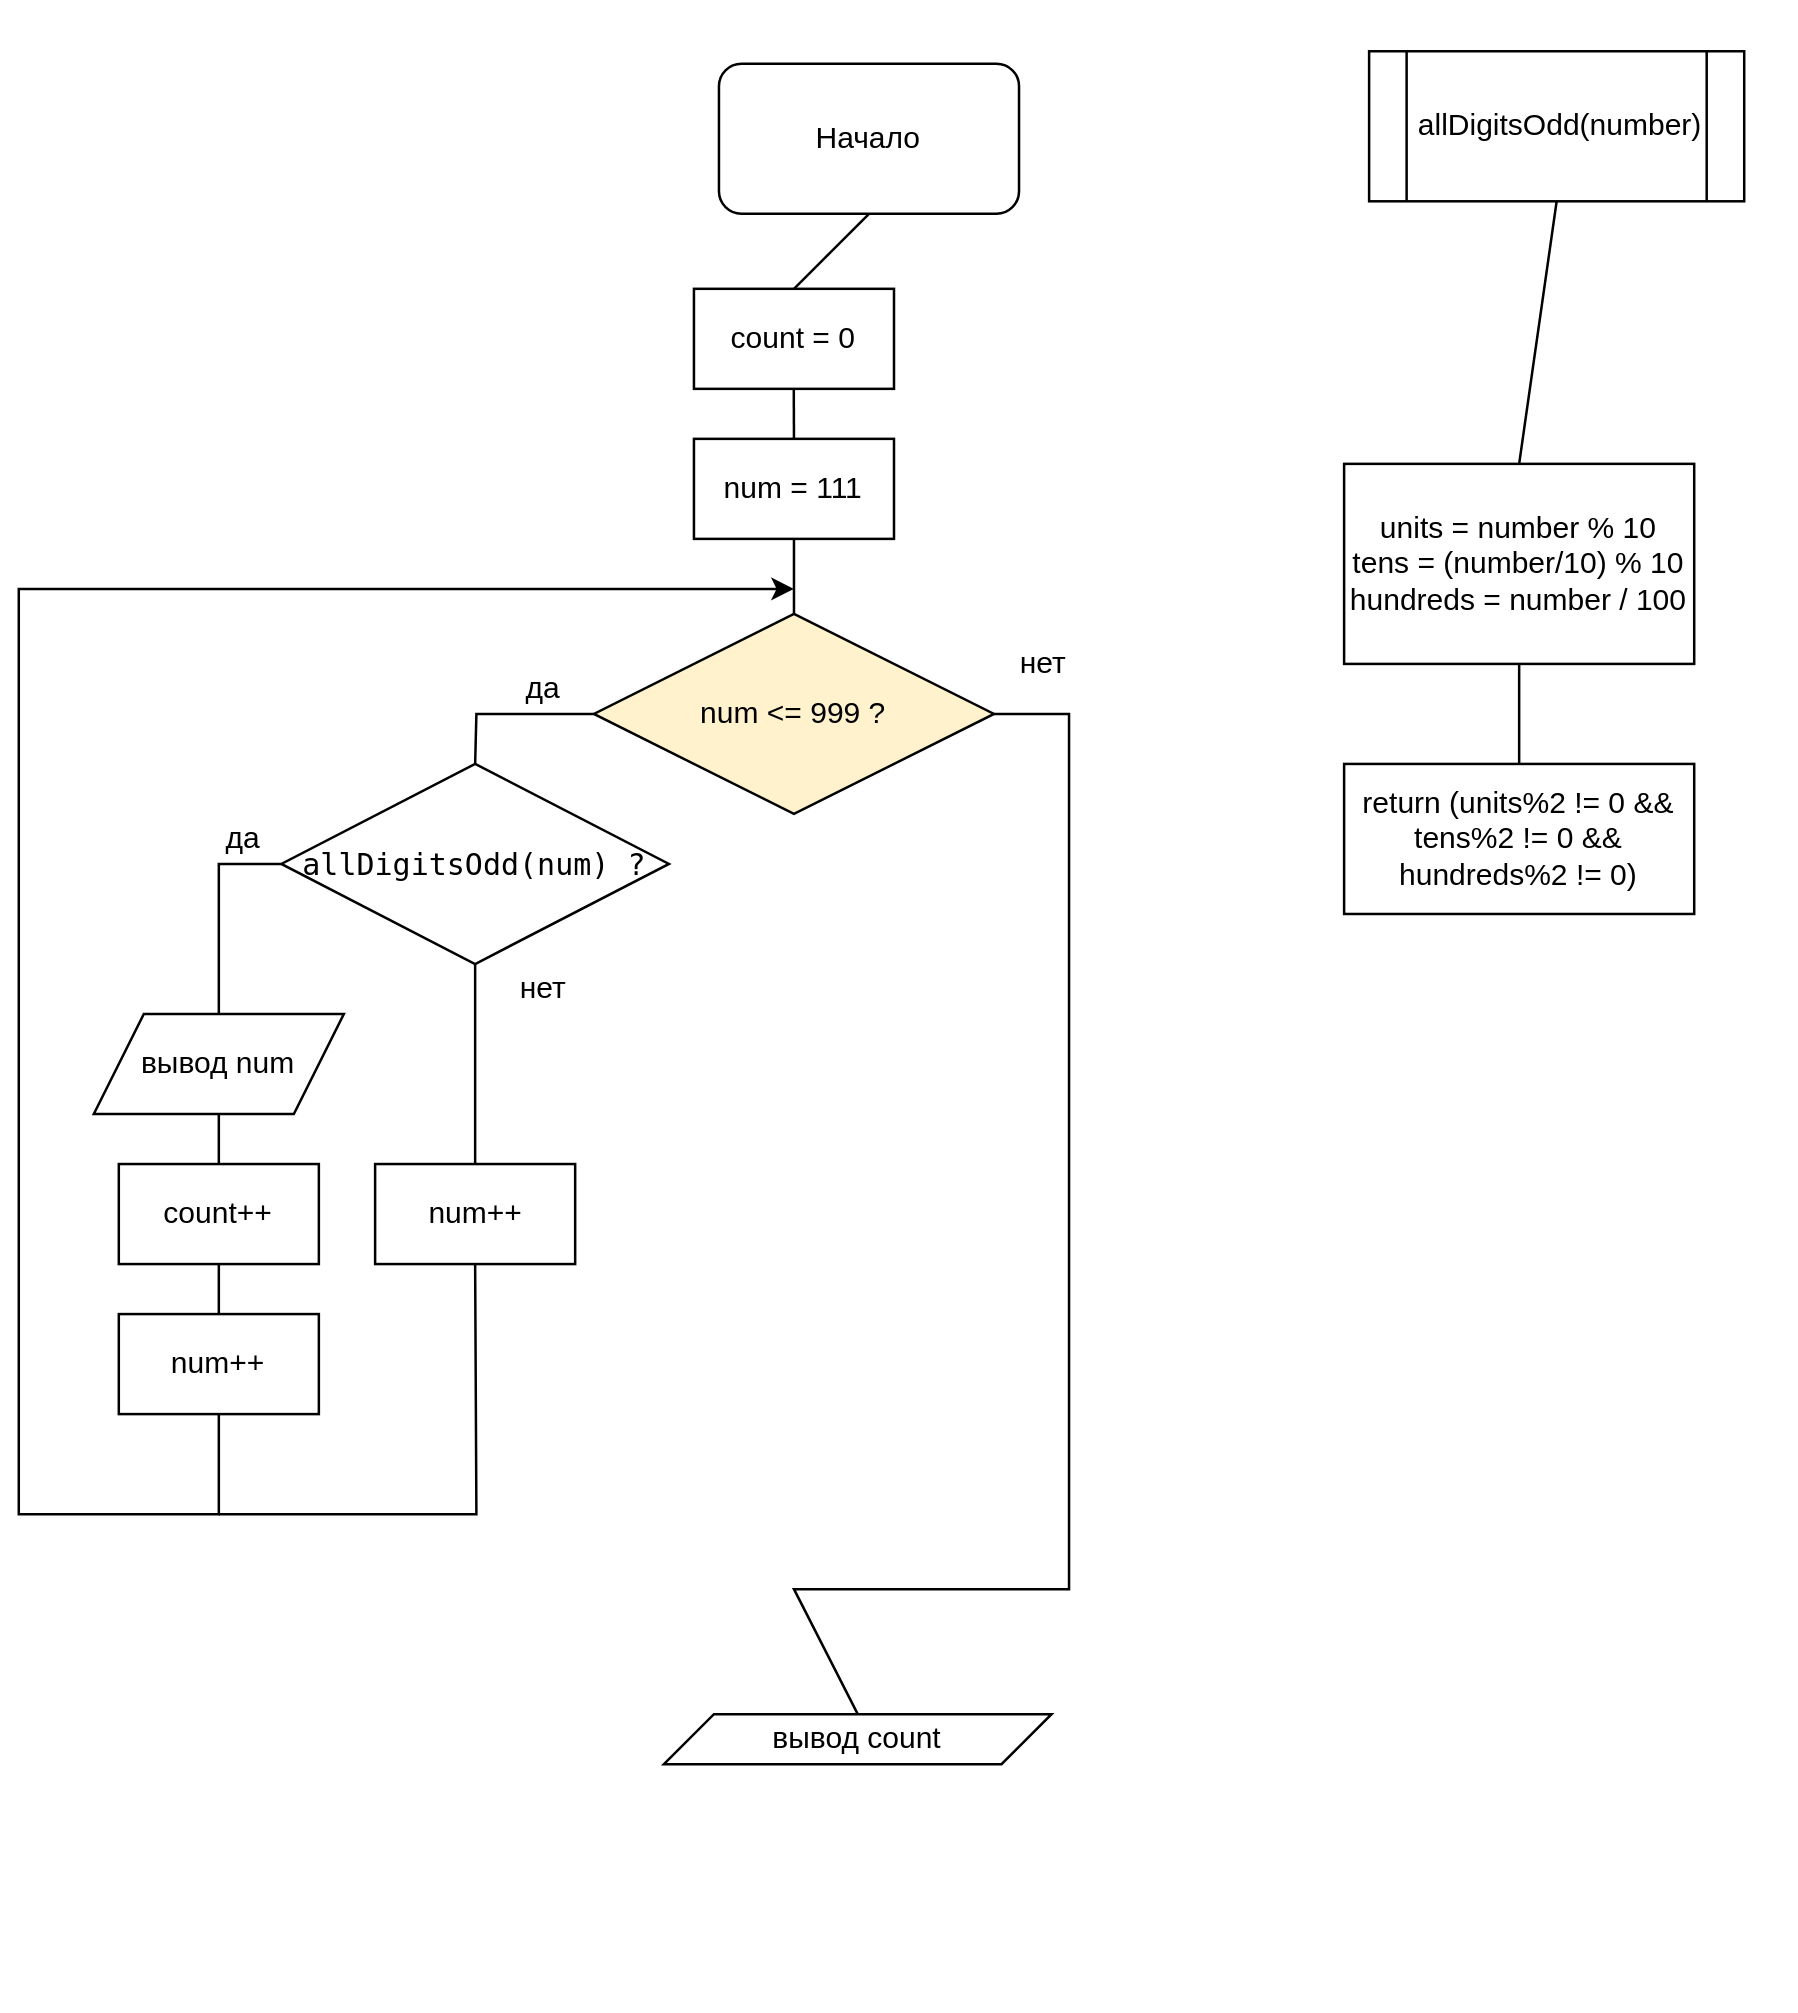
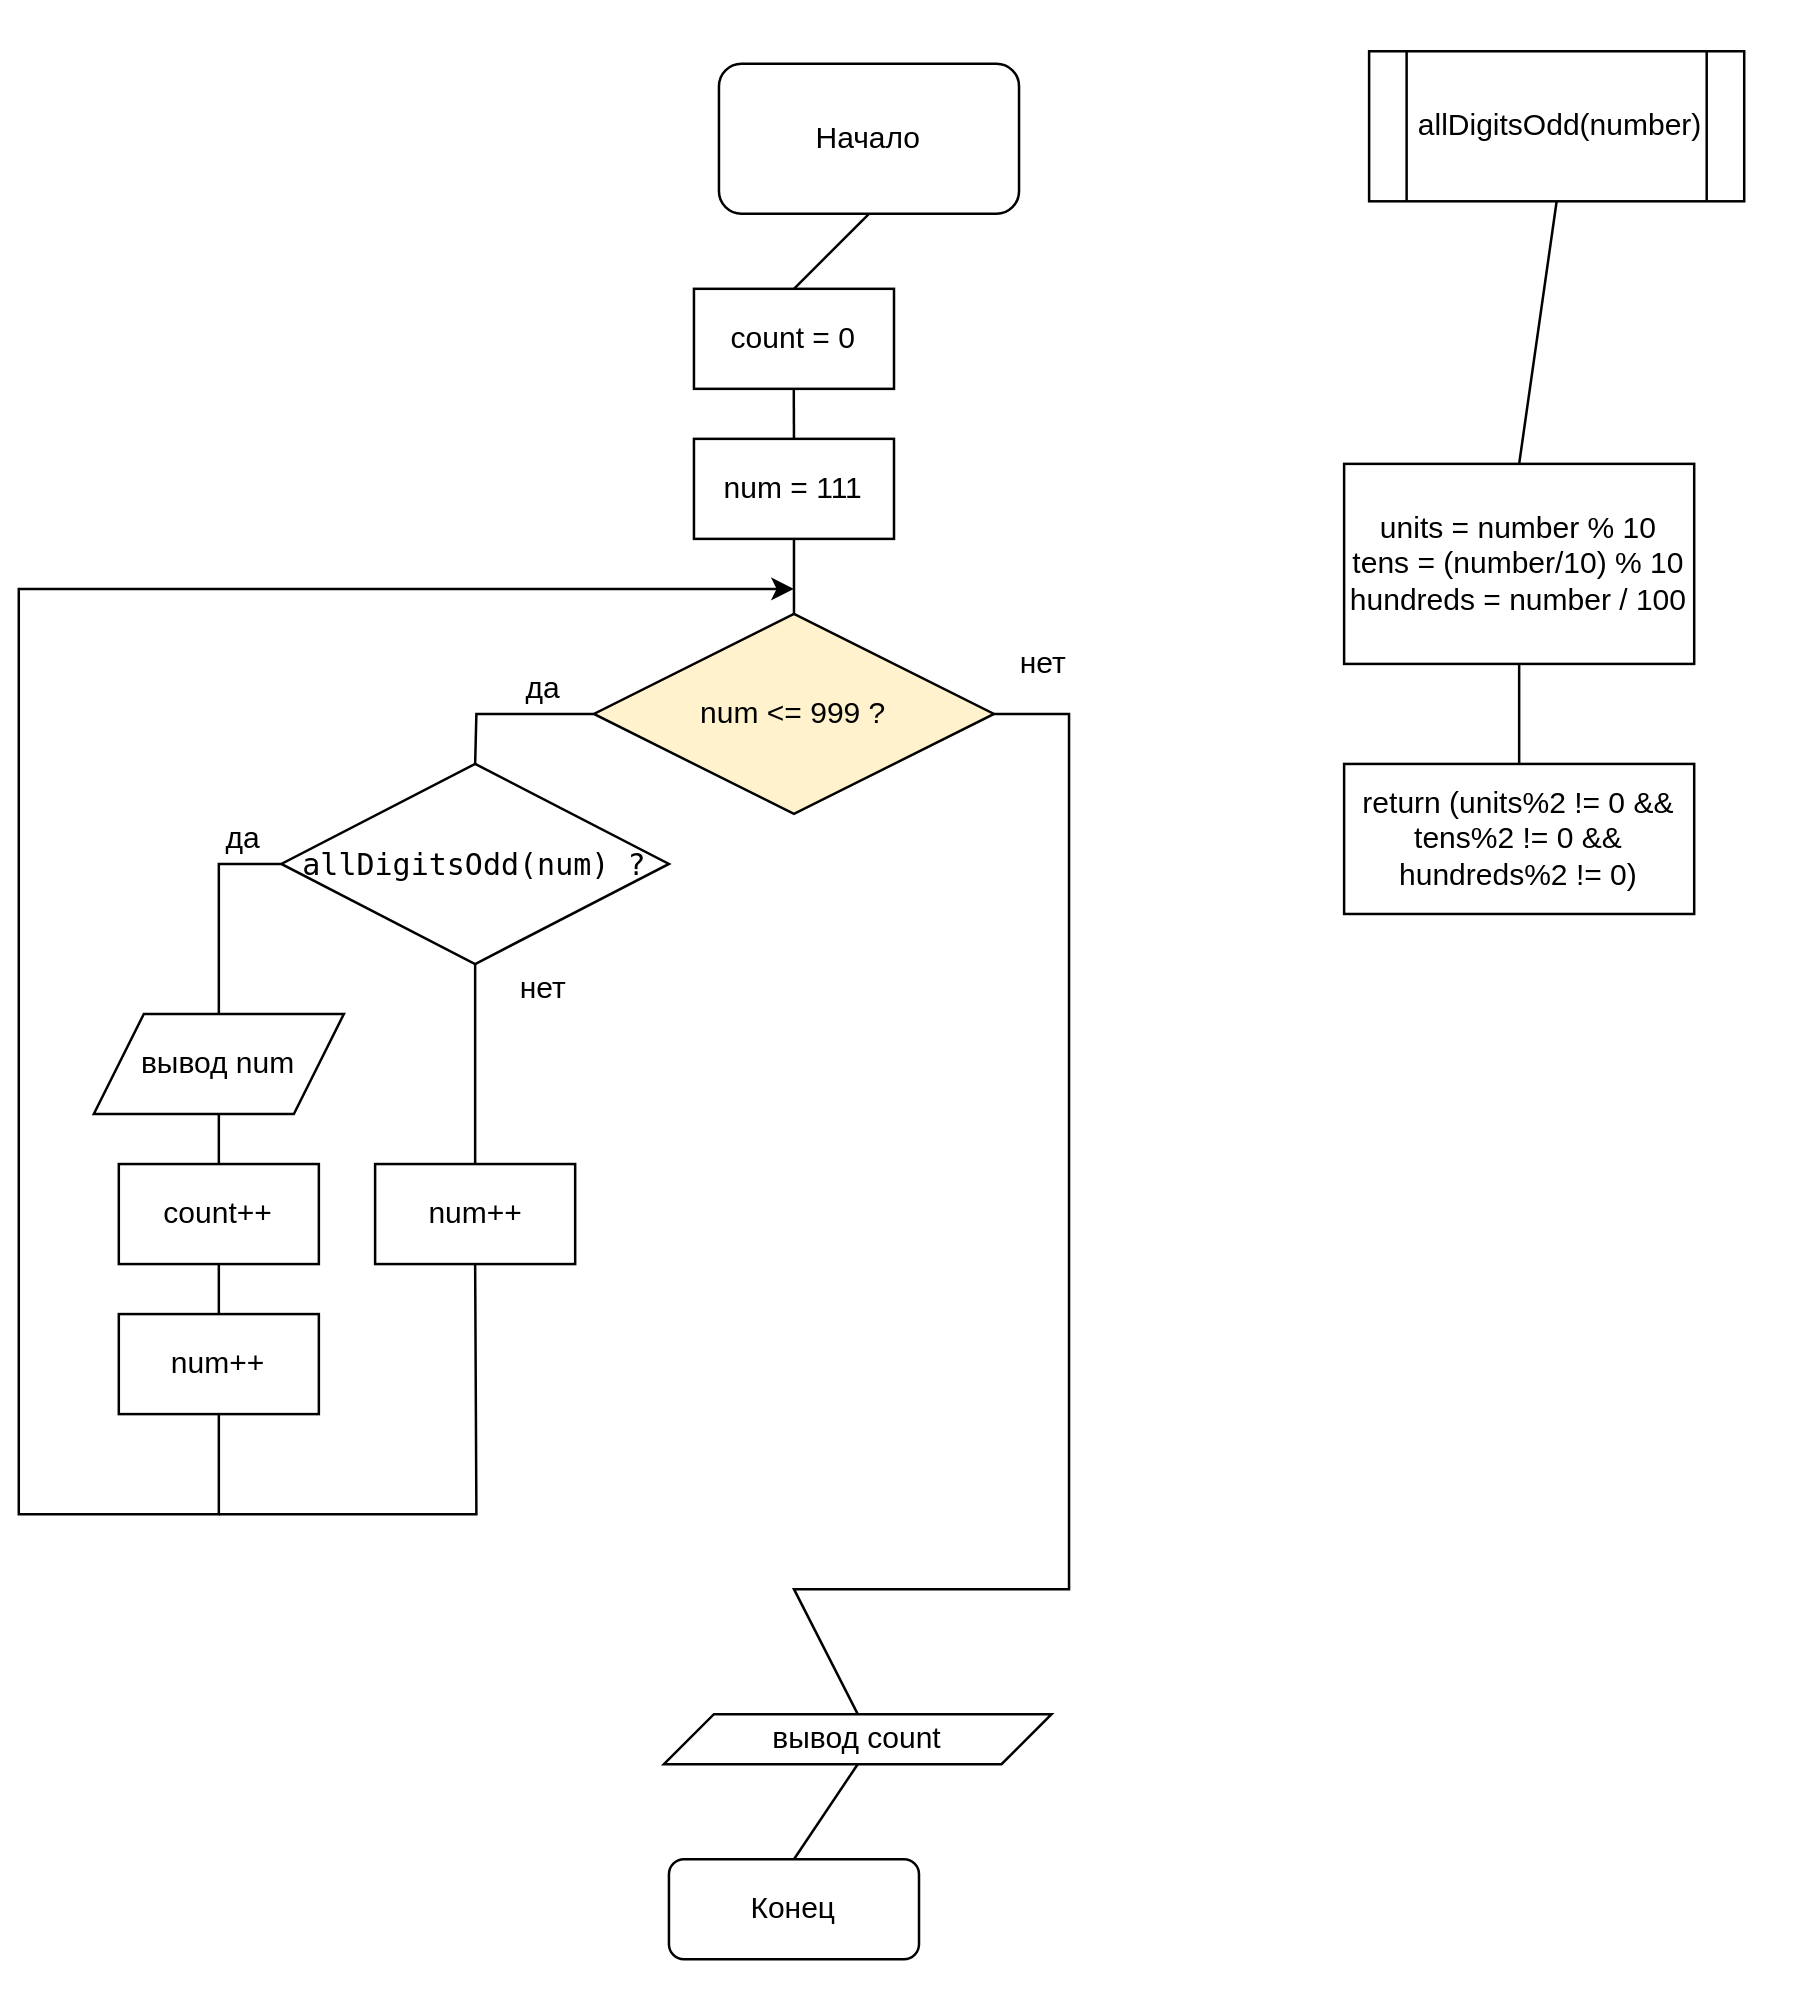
edge "вывод count" -- "Конец": added
node "Конец": added
